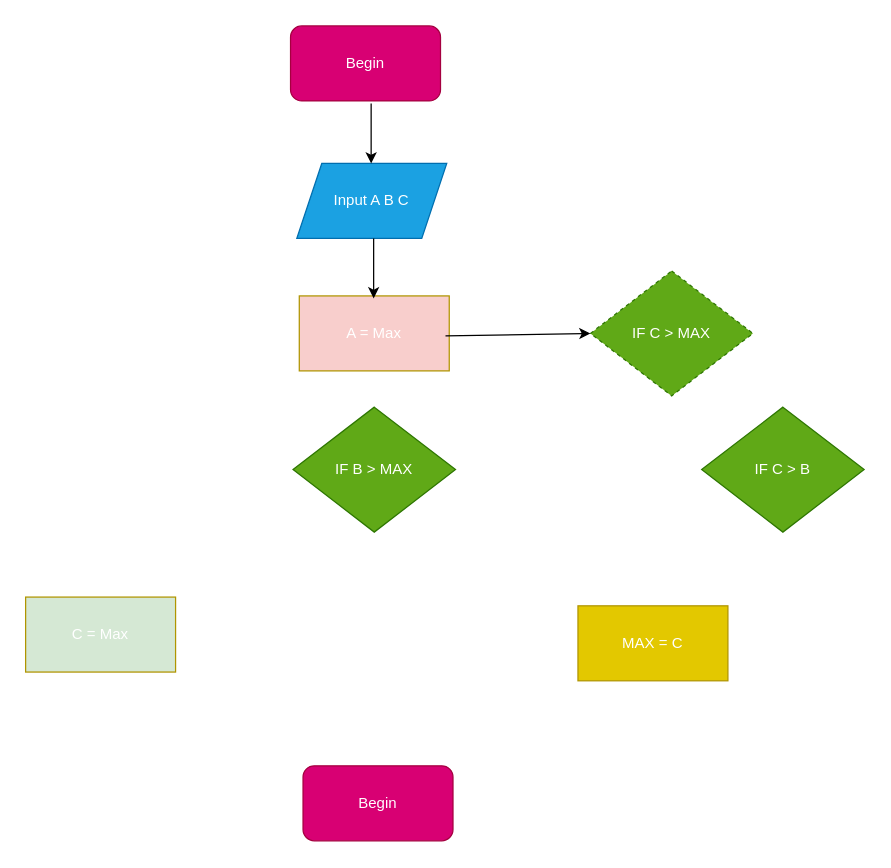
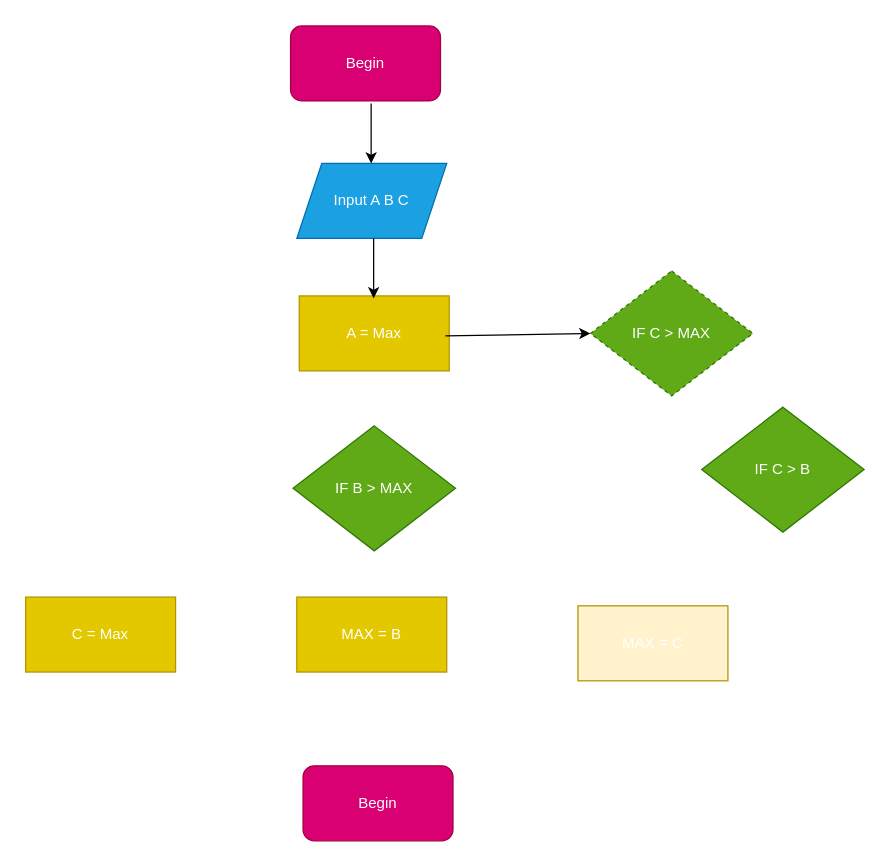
node "A = Max": fillcolor #f8cecc -> #e3c800
node "IF B > MAX": moved (374, 469) -> (374, 488)
node "C = Max": fillcolor #d5e8d4 -> #e3c800
node "MAX = B": added
node "MAX = C": fillcolor #e3c800 -> #fff2cc
